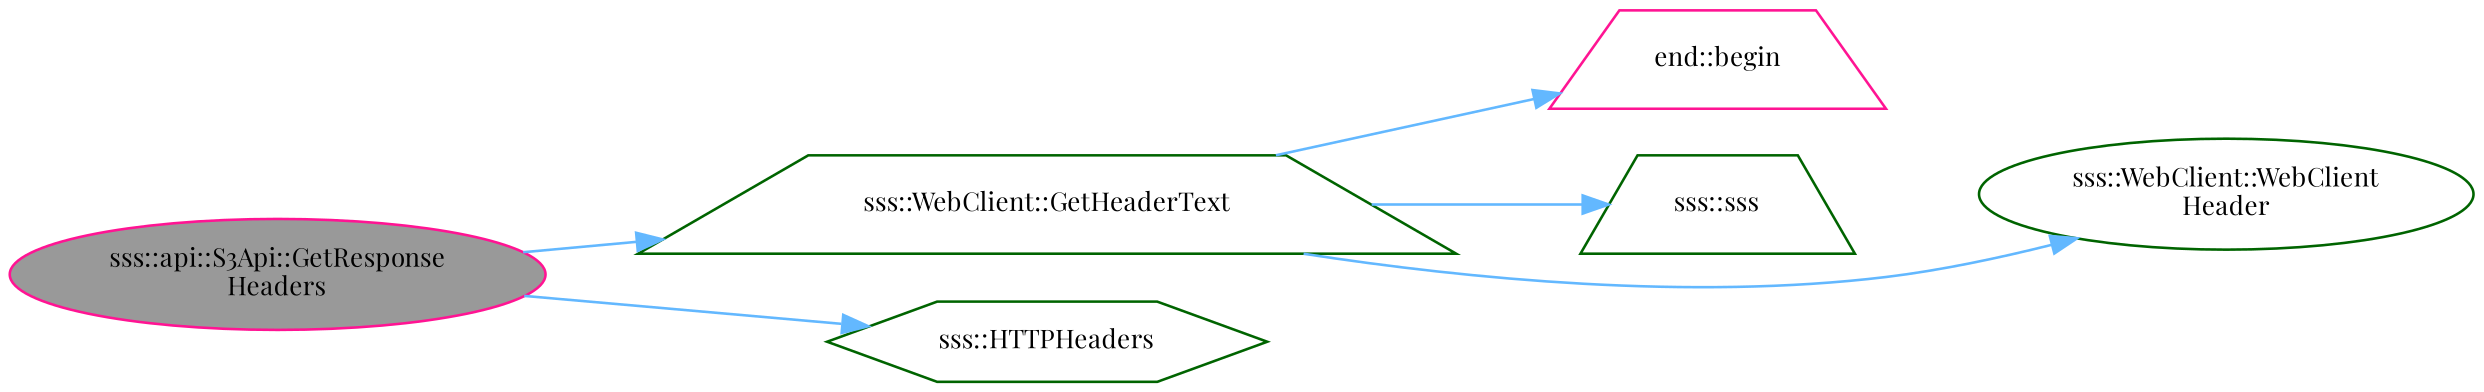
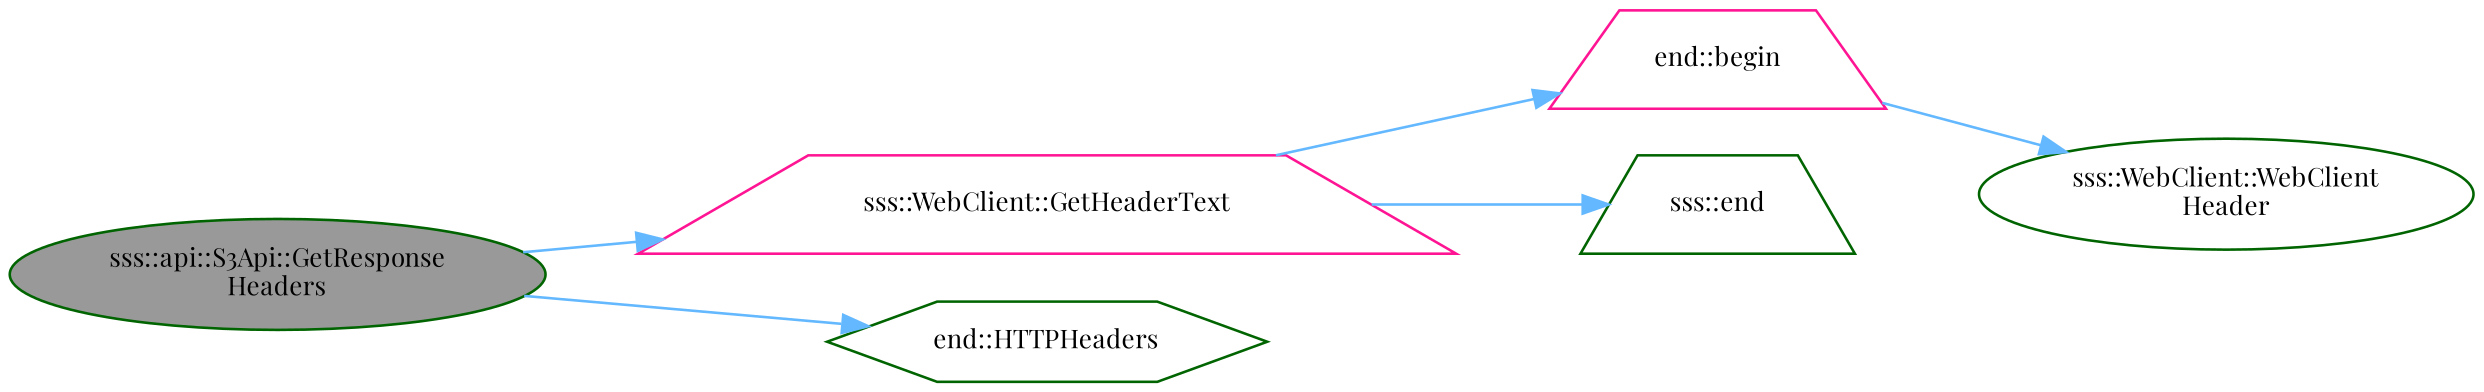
node "sss::WebClient::GetHeaderText": color darkgreen -> deeppink
node "sss::sss": label "sss::sss" -> "sss::end"
node "sss::api::S3Api::GetResponse Headers": color deeppink -> darkgreen
edge "sss::WebClient::GetHeaderText" -> "sss::WebClient::WebClient Header": now "end::begin" -> "sss::WebClient::WebClient Header"
node "sss::HTTPHeaders": label "sss::HTTPHeaders" -> "end::HTTPHeaders"
